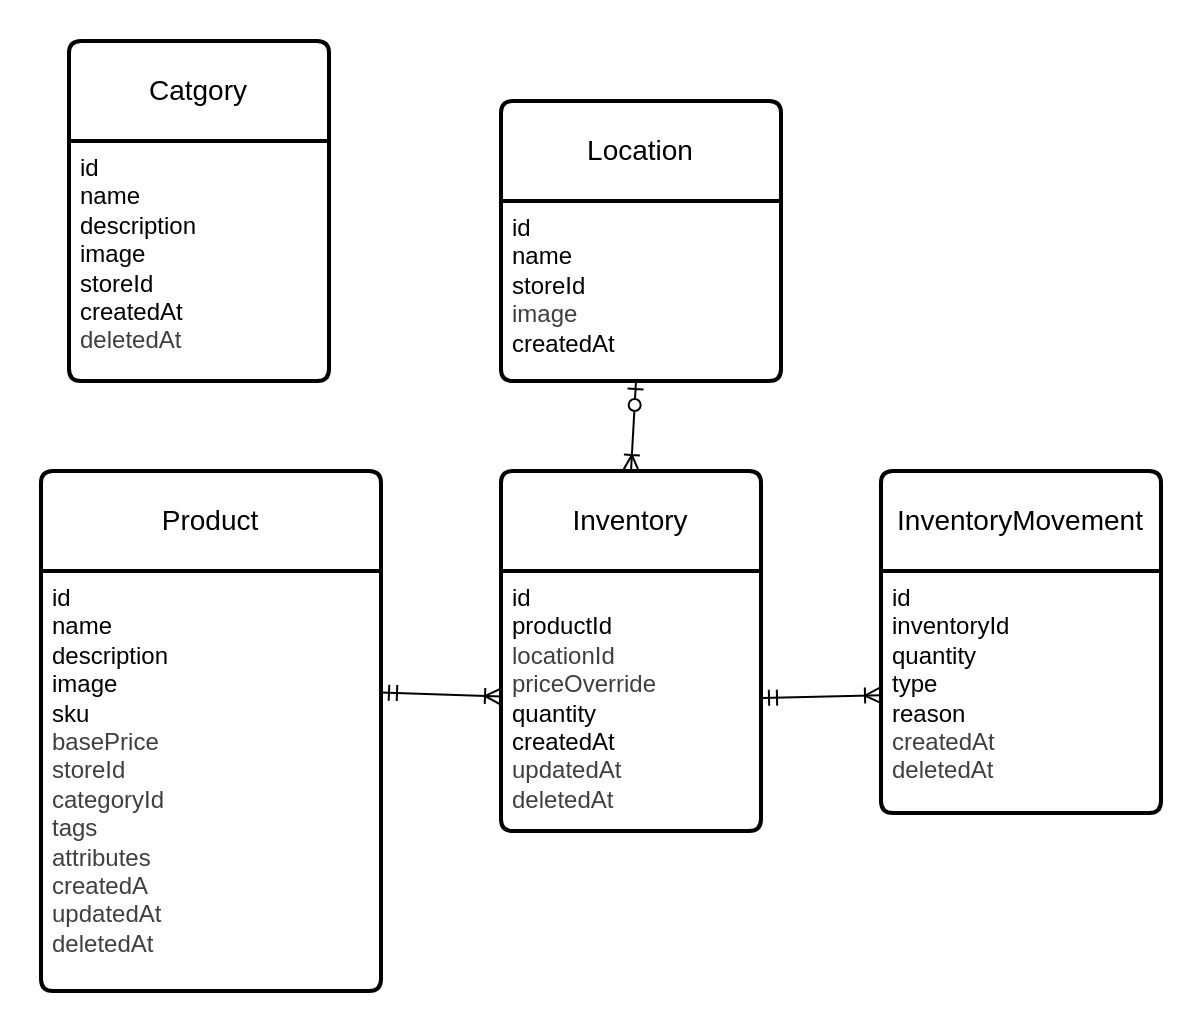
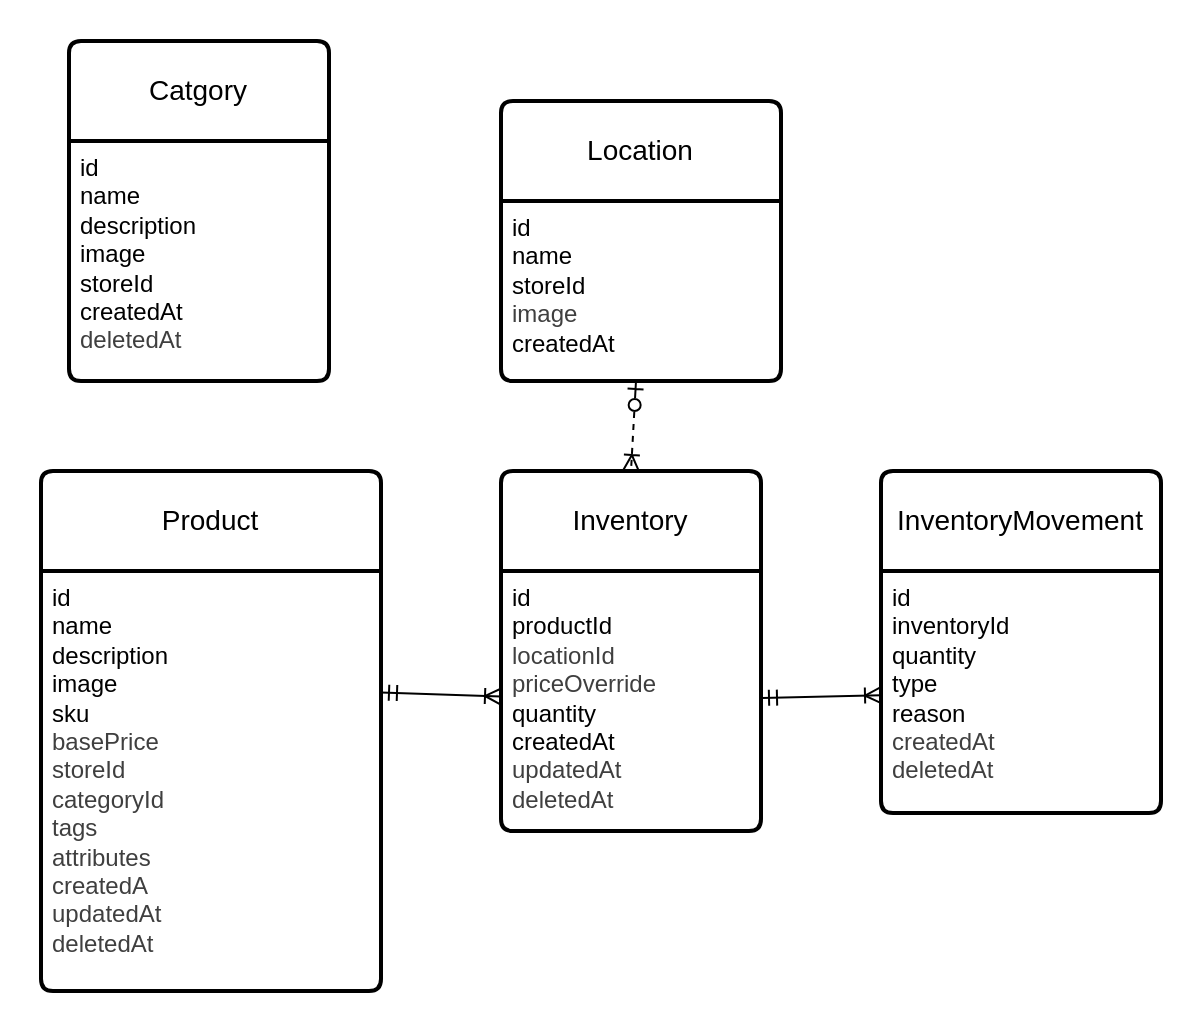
edge "id name storeId image createdAt" -- "Inventory": style solid -> dashed
